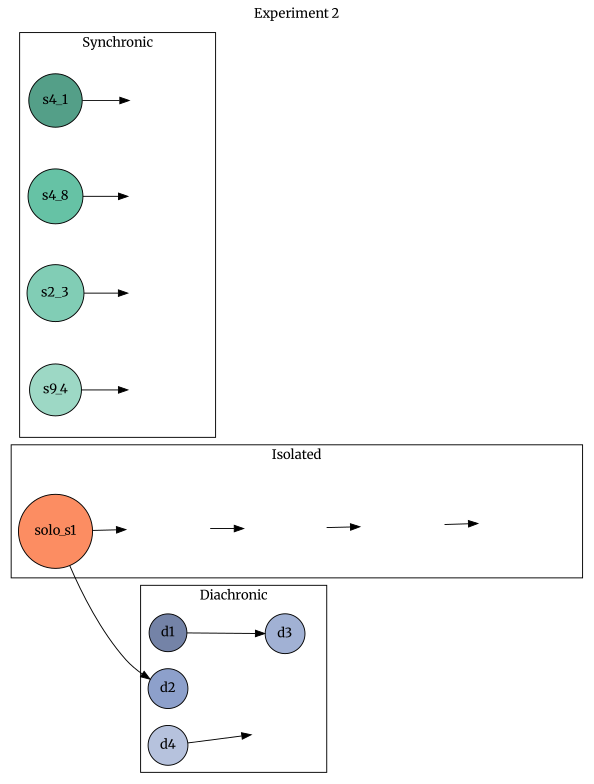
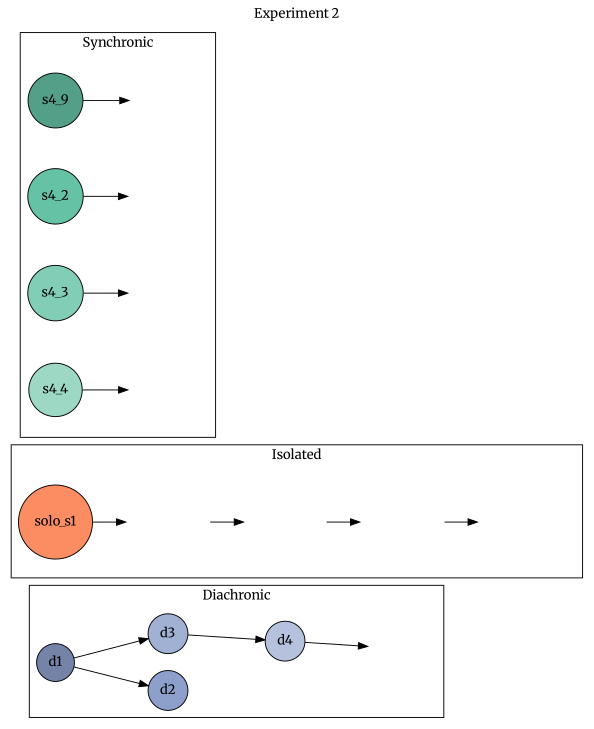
node "s4_1": label "s4_1" -> "s4_9"
node "s4_8": label "s4_8" -> "s4_2"
node "s2_3": label "s2_3" -> "s4_3"
node "s9_4": label "s9_4" -> "s4_4"
edge "solo_s1" -> "d2": now "d1" -> "d2"
edge "d3" -> "d4": added
